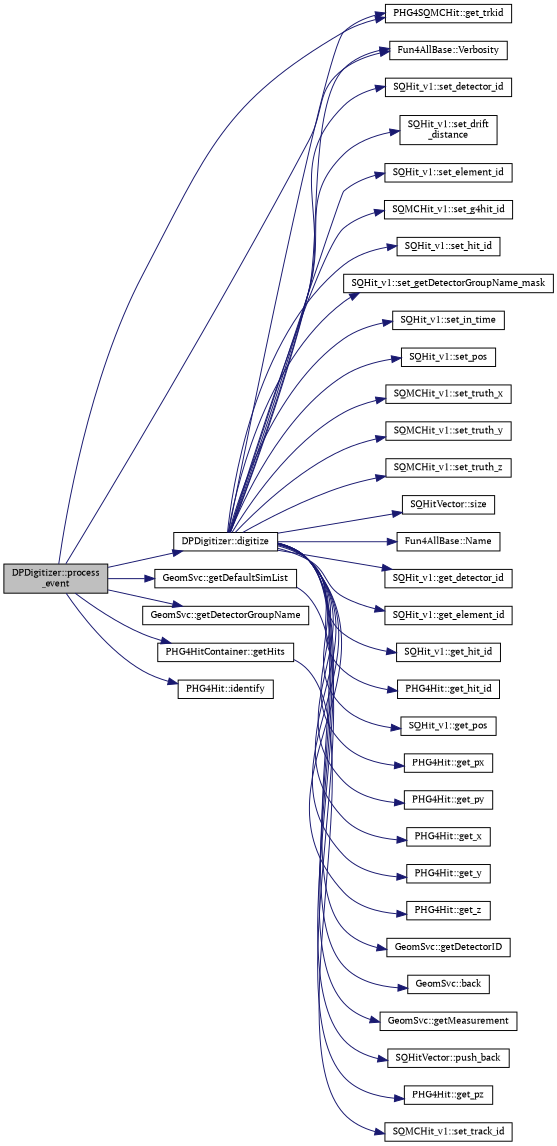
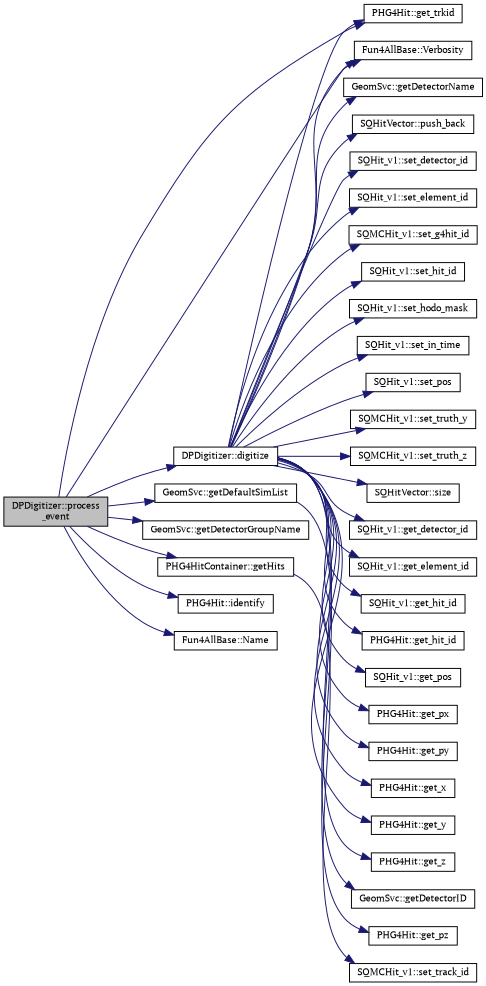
node "PHG4SQMCHit::get_trkid": label "PHG4SQMCHit::get_trkid" -> "PHG4Hit::get_trkid"
node "SQHit_v1::set_drift _distance": removed
node "SQHit_v1::set_getDetectorGroupName_mask": label "SQHit_v1::set_getDetectorGroupName_mask" -> "SQHit_v1::set_hodo_mask"
node "SQMCHit_v1::set_truth_x": removed
edge "DPDigitizer::digitize" -> "Fun4AllBase::Name": now "DPDigitizer::process _event" -> "Fun4AllBase::Name"
node "GeomSvc::back": label "GeomSvc::back" -> "GeomSvc::getDetectorName"
node "GeomSvc::getMeasurement": removed
